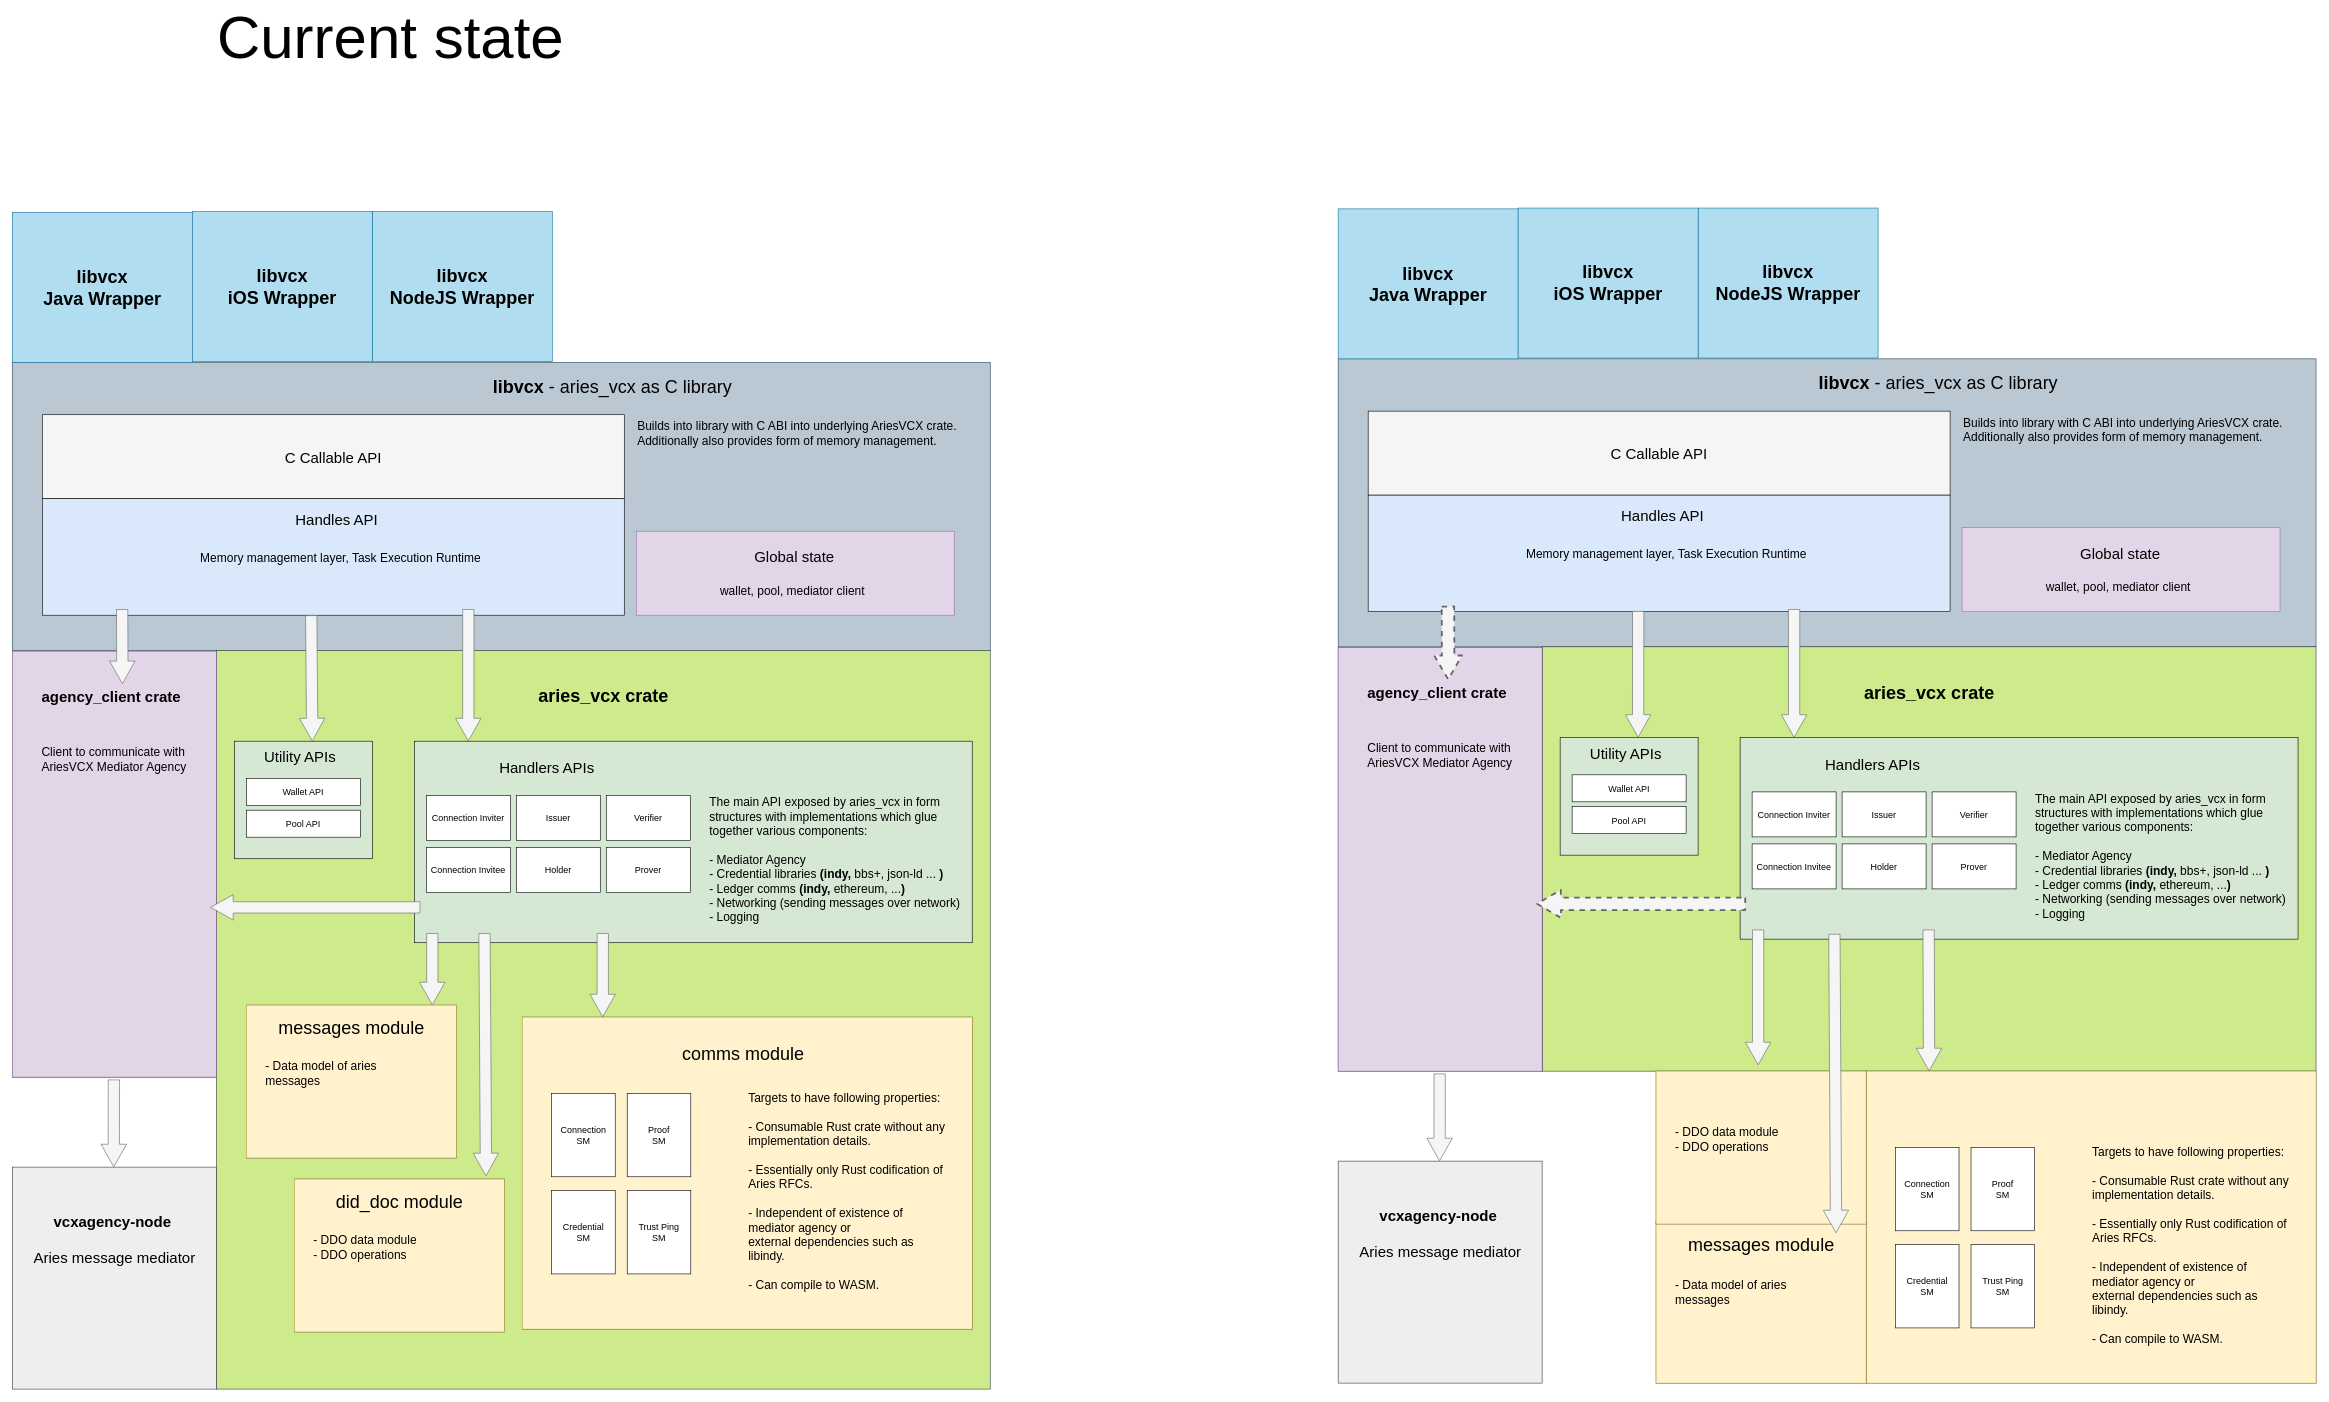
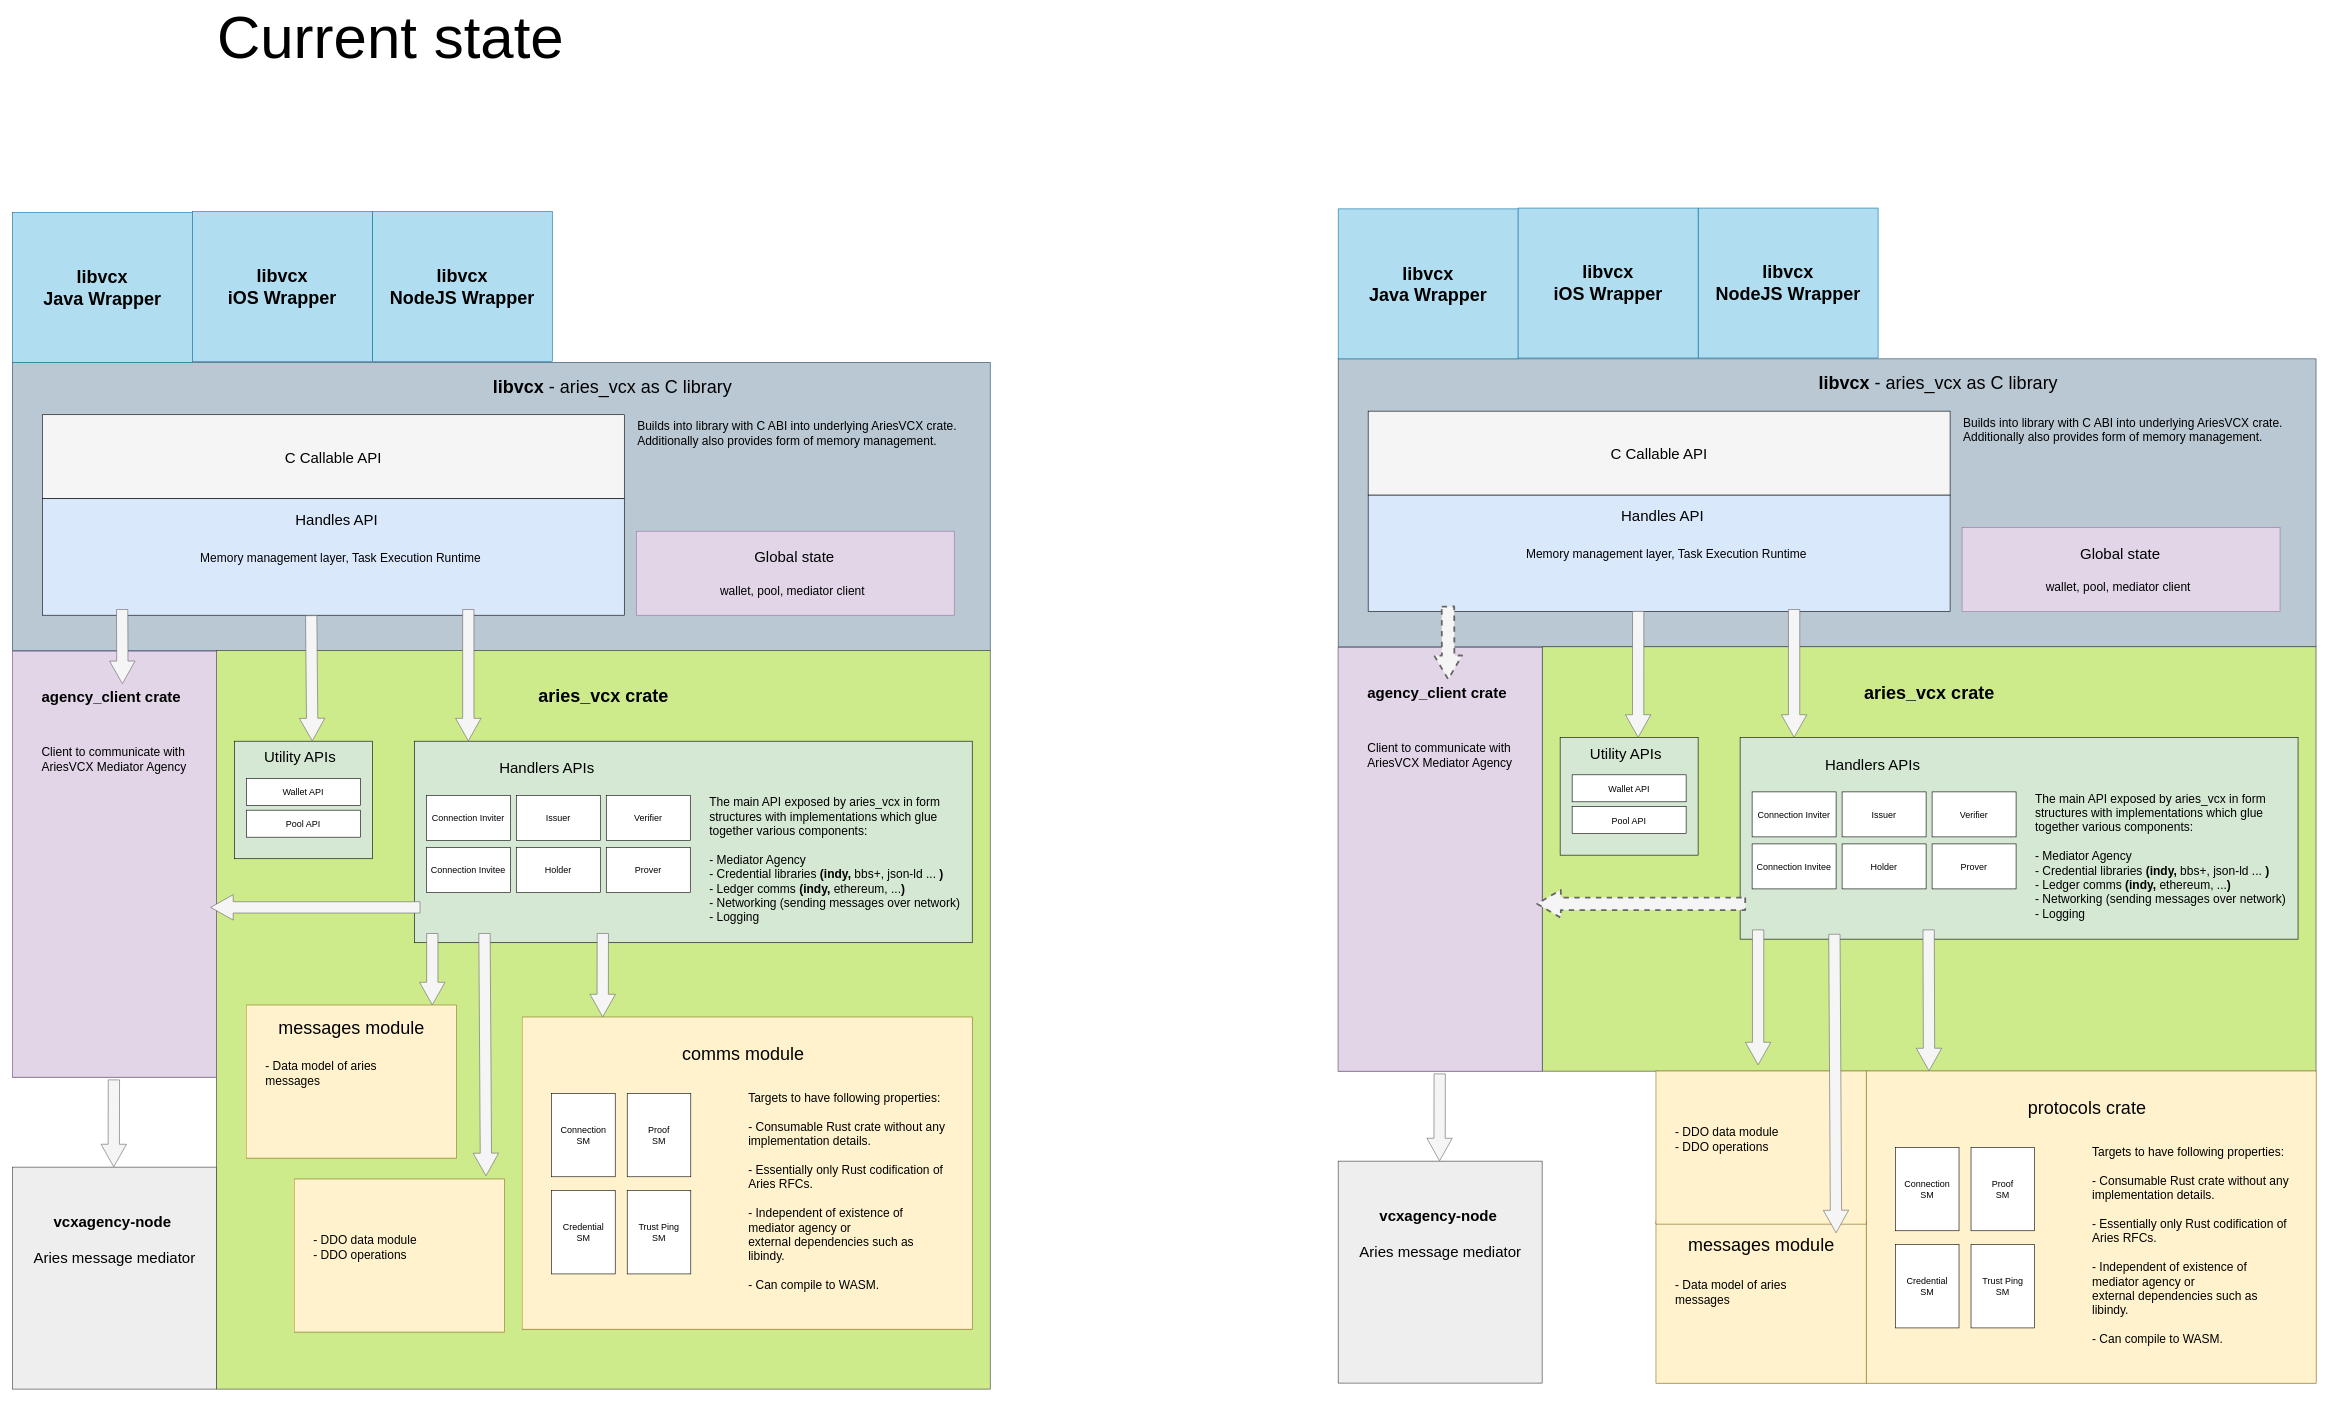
node "protocols crate": added
node "did_doc module": removed
